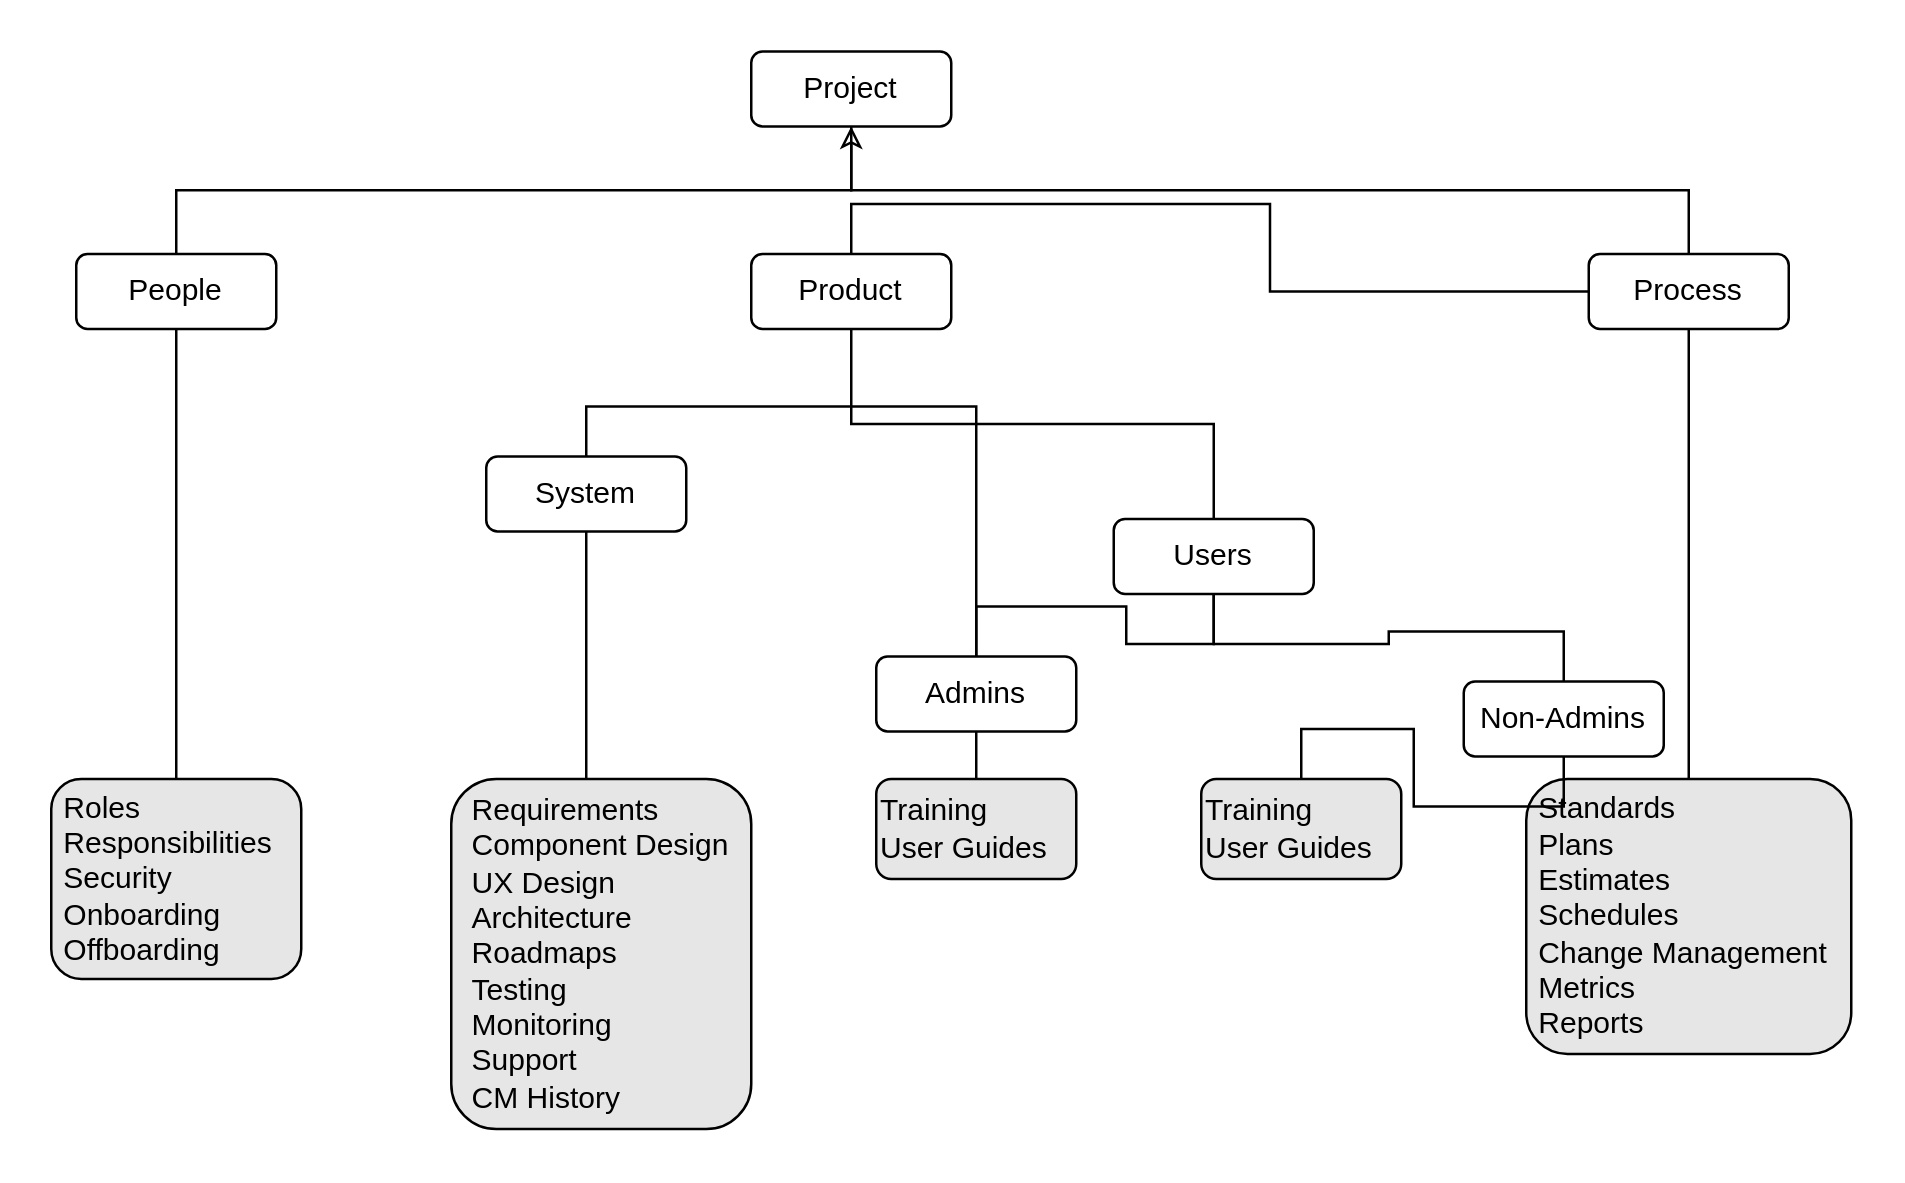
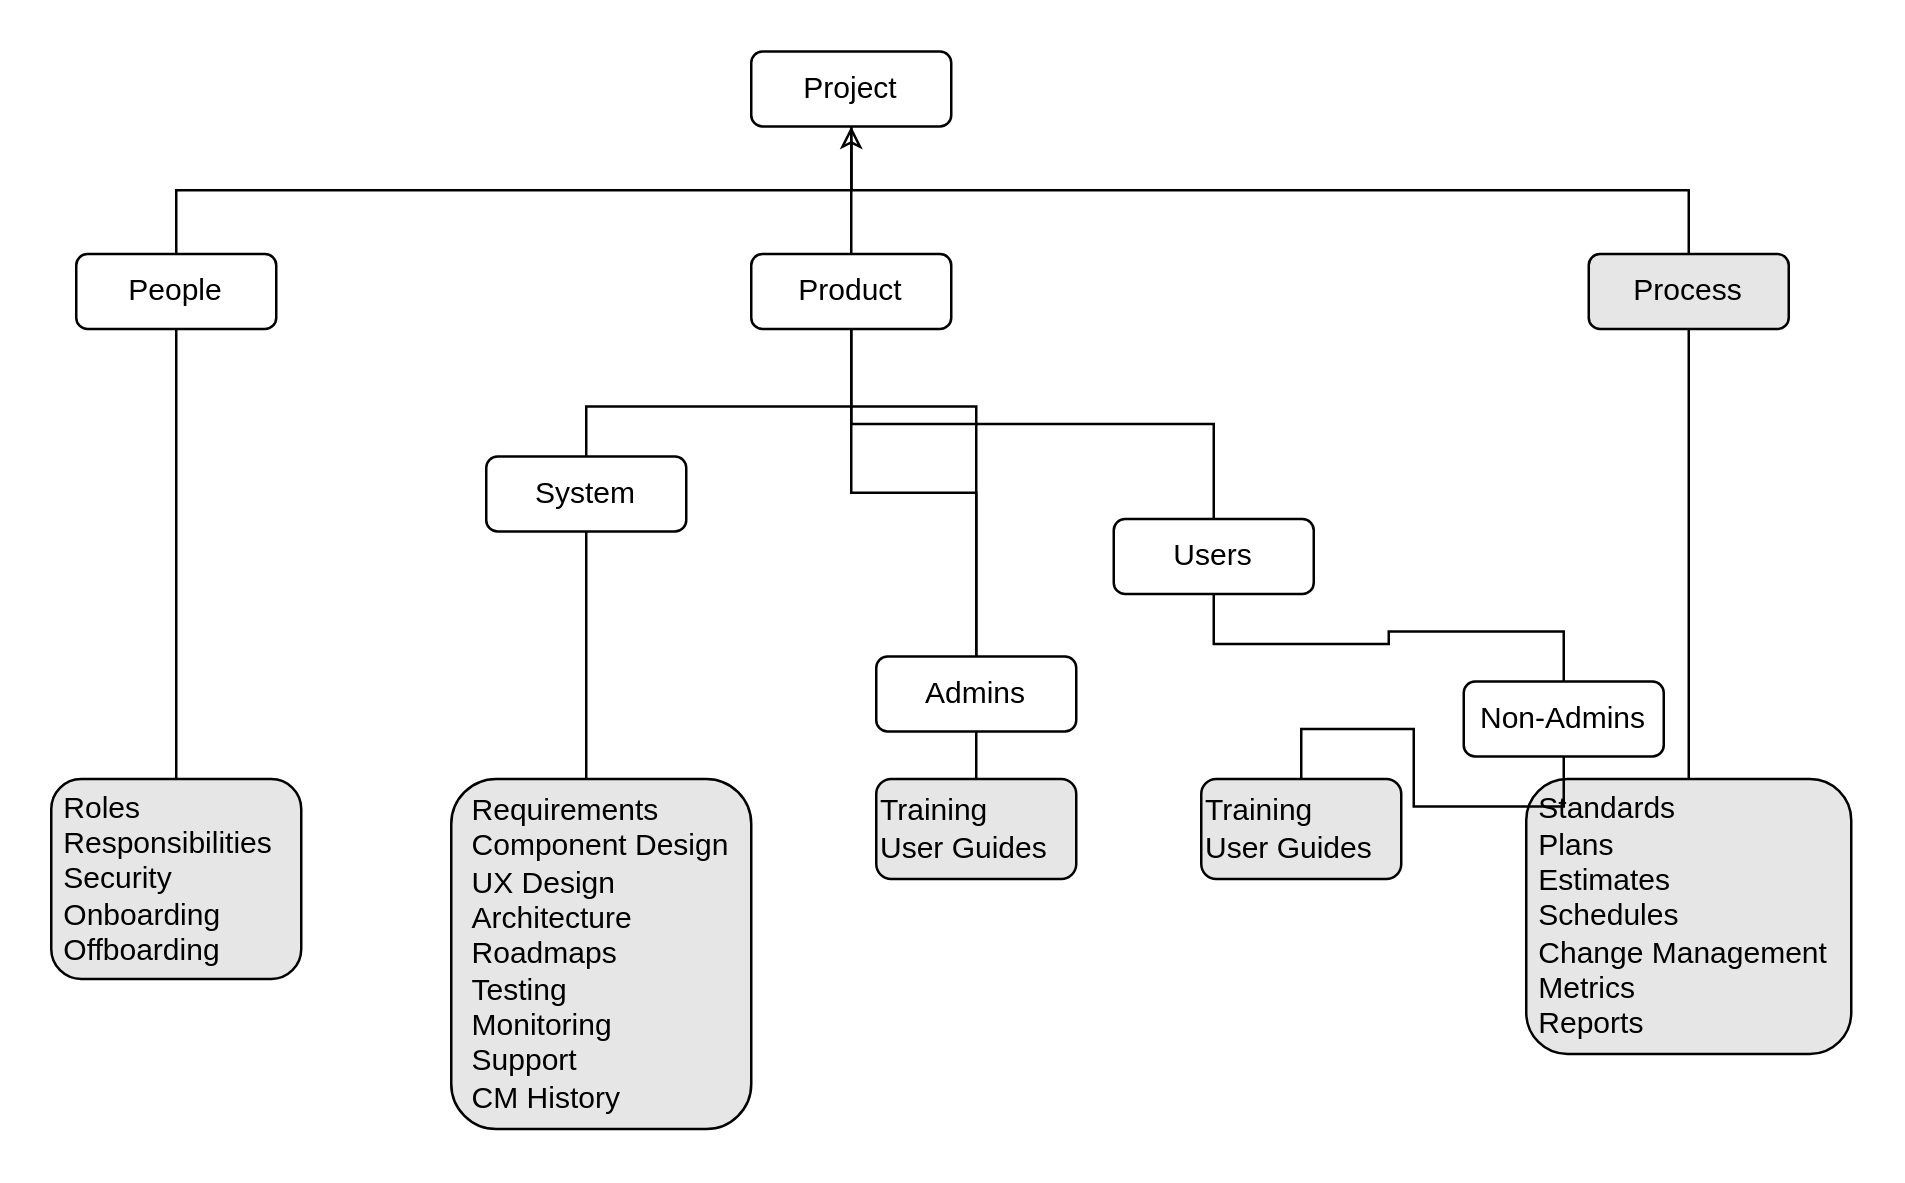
edge "Product" -- "Process": now "Product" -- "Project"
node "Process": fillcolor #ffffff -> #e6e6e6
edge "Users" -- "Admins": now "Product" -- "Admins"
